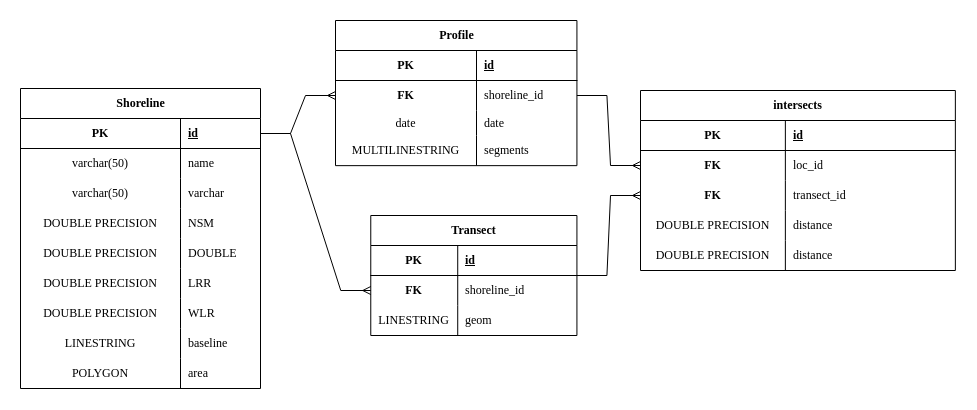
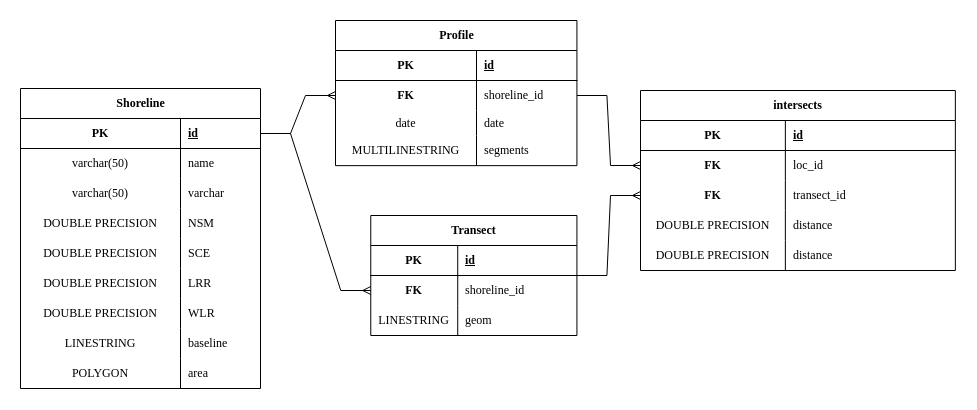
node "DOUBLE": label "DOUBLE" -> "SCE"
